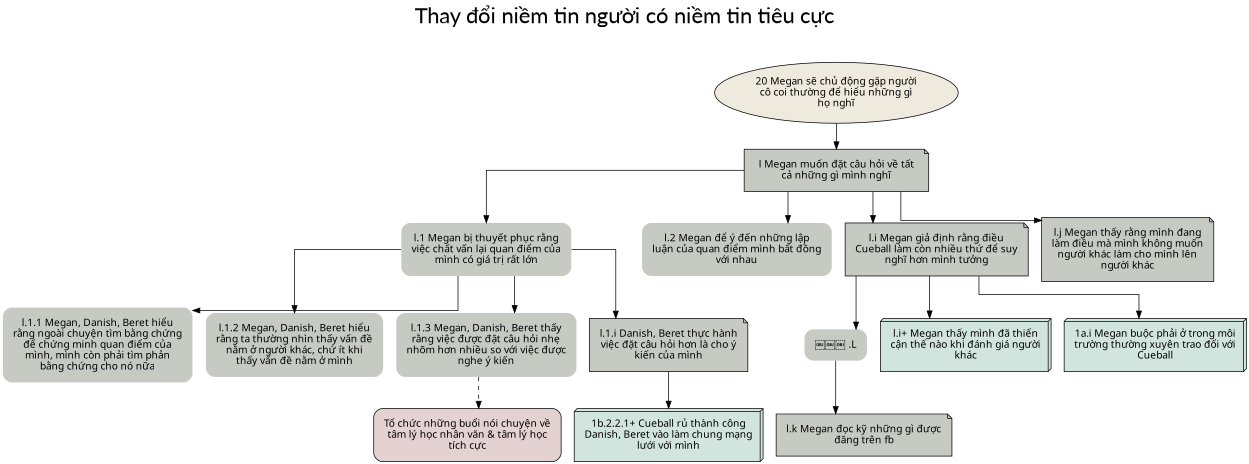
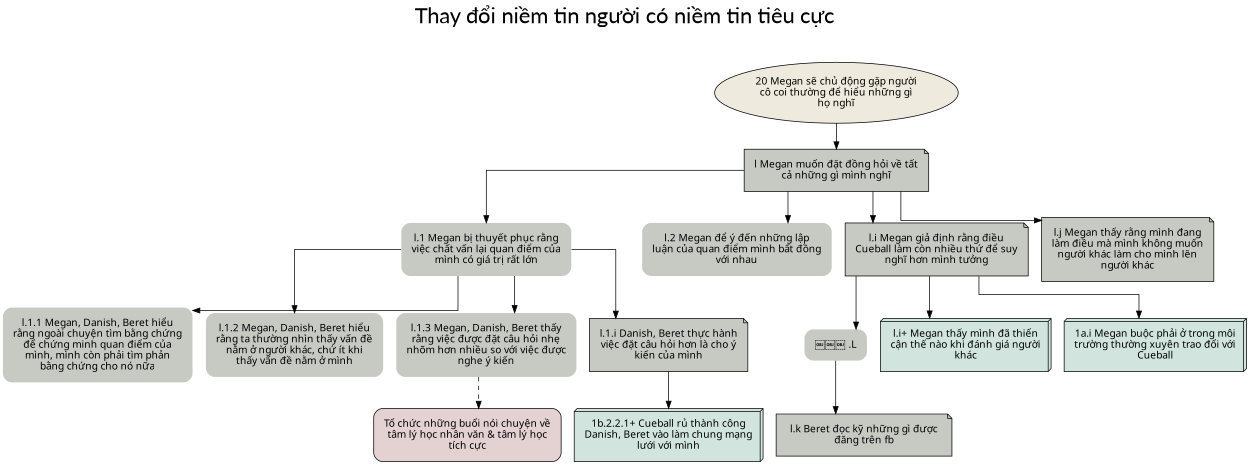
node "l Megan muốn đặt câu hỏi về tất cả những gì mình nghĩ": label "l Megan muốn đặt câu hỏi về tất cả những gì mình nghĩ" -> "l Megan muốn đặt đồng hỏi về tất cả những gì mình nghĩ"
node "l.k Megan đọc kỹ những gì được đăng trên fb": label "l.k Megan đọc kỹ những gì được đăng trên fb" -> "l.k Beret đọc kỹ những gì được đăng trên fb"
